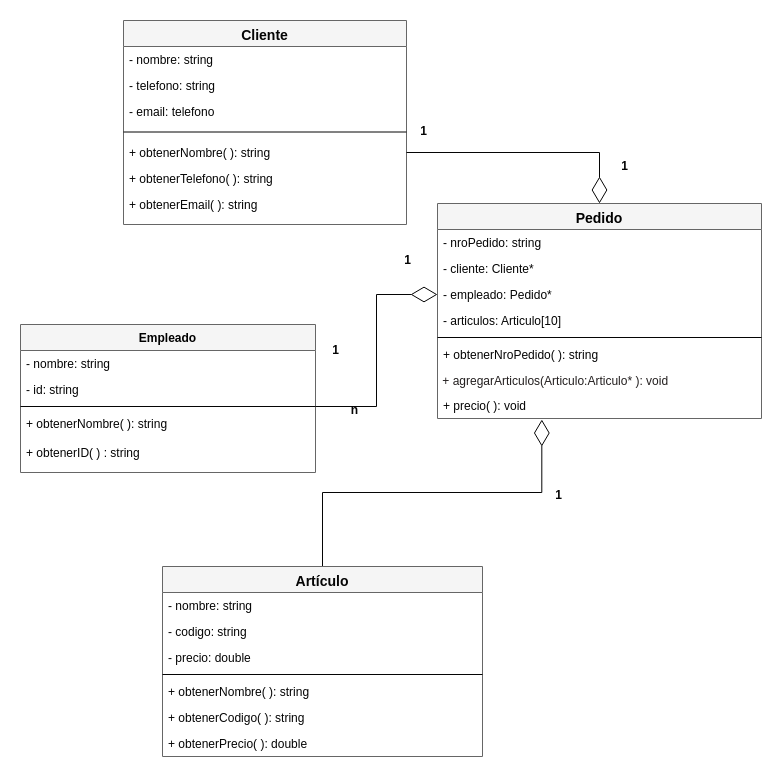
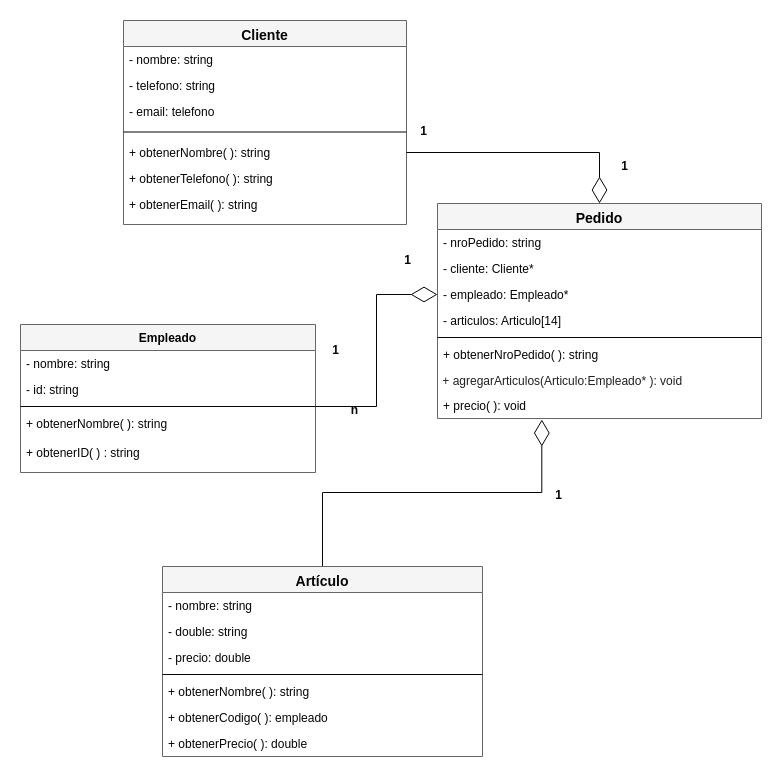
node "- empleado: Pedido*": label "- empleado: Pedido*" -> "- empleado: Empleado*"
node "- articulos: Articulo[10]": label "- articulos: Articulo[10]" -> "- articulos: Articulo[14]"
node "+ agregarArticulos(Articulo:Articulo* ): void": label "+ agregarArticulos(Articulo:Articulo* ): void" -> "+ agregarArticulos(Articulo:Empleado* ): void"
node "- codigo: string": label "- codigo: string" -> "- double: string"
node "+ obtenerCodigo( ): string": label "+ obtenerCodigo( ): string" -> "+ obtenerCodigo( ): empleado"
